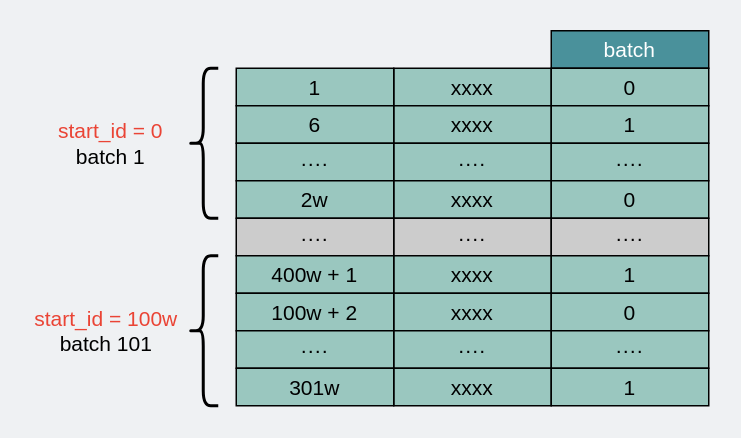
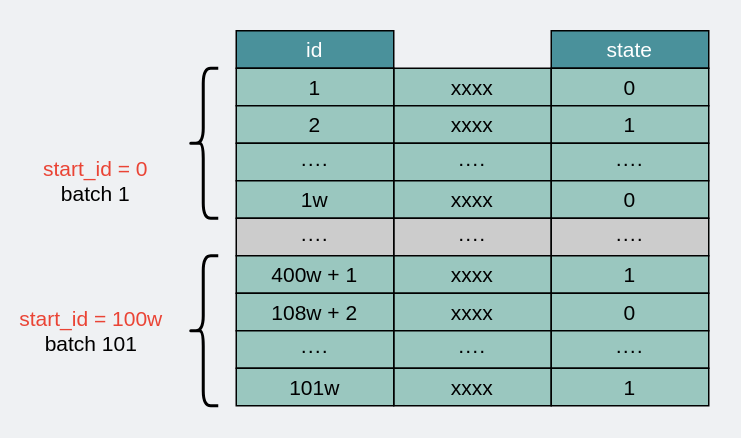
node "id": added
node "batch": label "batch" -> "state"
node "6": label "6" -> "2"
node "start_id = 0 batch 1": moved (111, 143) -> (96, 181)
node "2w": label "2w" -> "1w"
node "100w + 2": label "100w + 2" -> "108w + 2"
node "start_id = 100w batch 101": moved (107, 331) -> (92, 331)
node "301w": label "301w" -> "101w"
